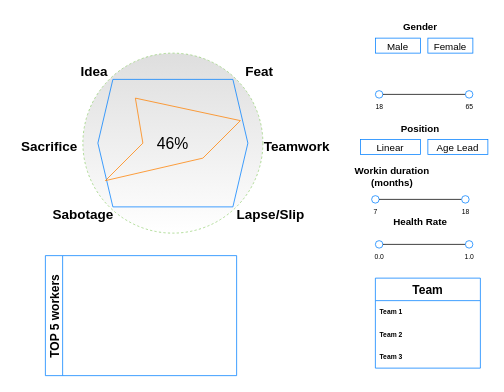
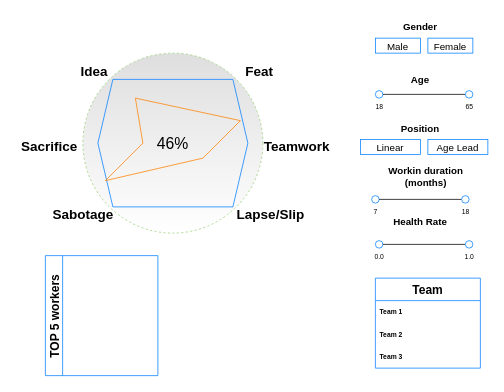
node "Age": added
node "Workin duration (months)": moved (392, 177) -> (426, 177)
node "TOP 5 workers": size 191x120 -> 113x120
